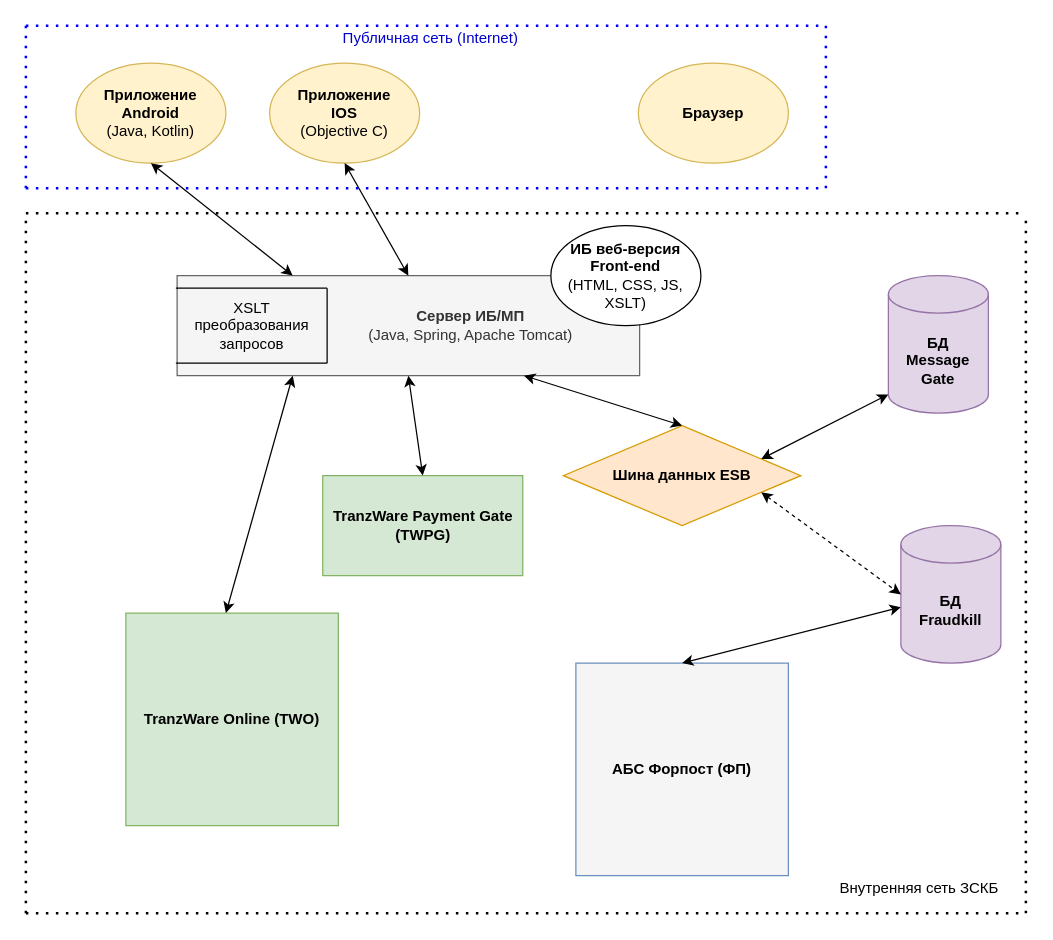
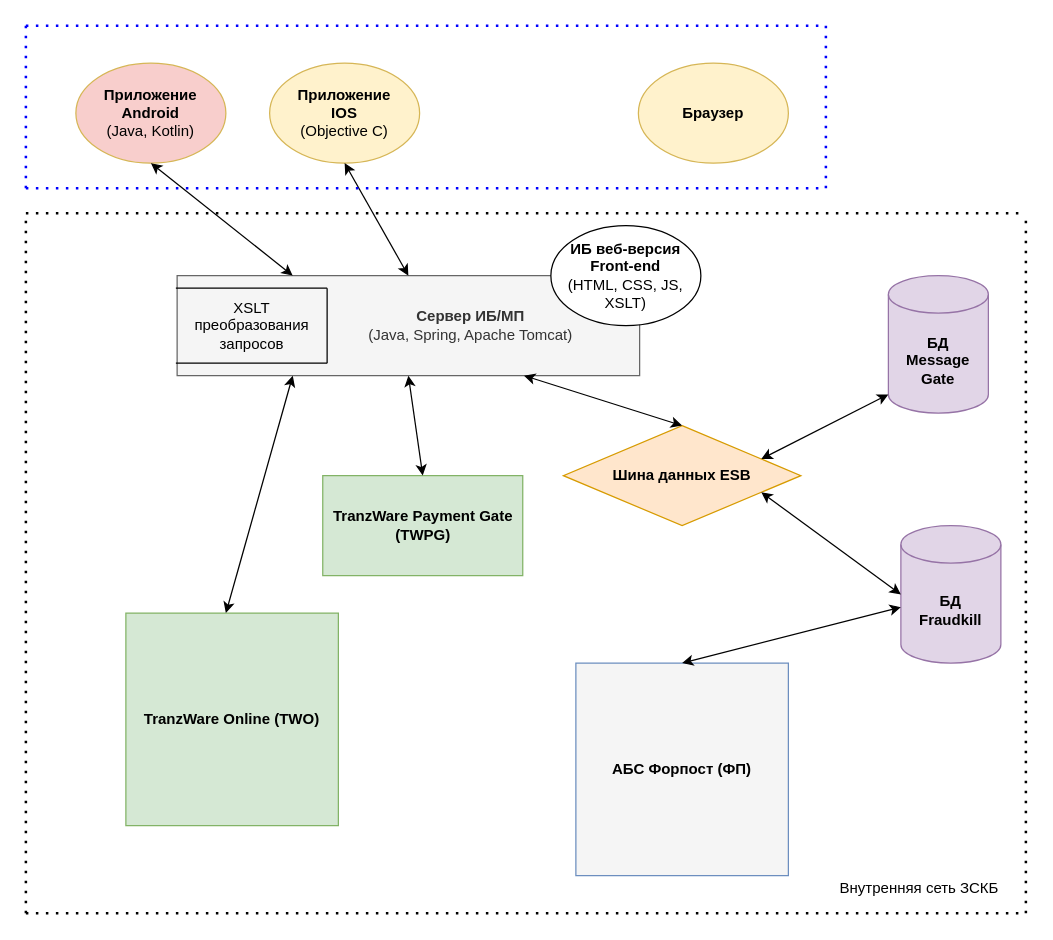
node "Публичная сеть (Internet)": removed
node "Приложение Android (Java, Kotlin)": fillcolor #fff2cc -> #f8cecc
edge "Шина данных ESB" -- "БД Fraudkill": style dashed -> solid
